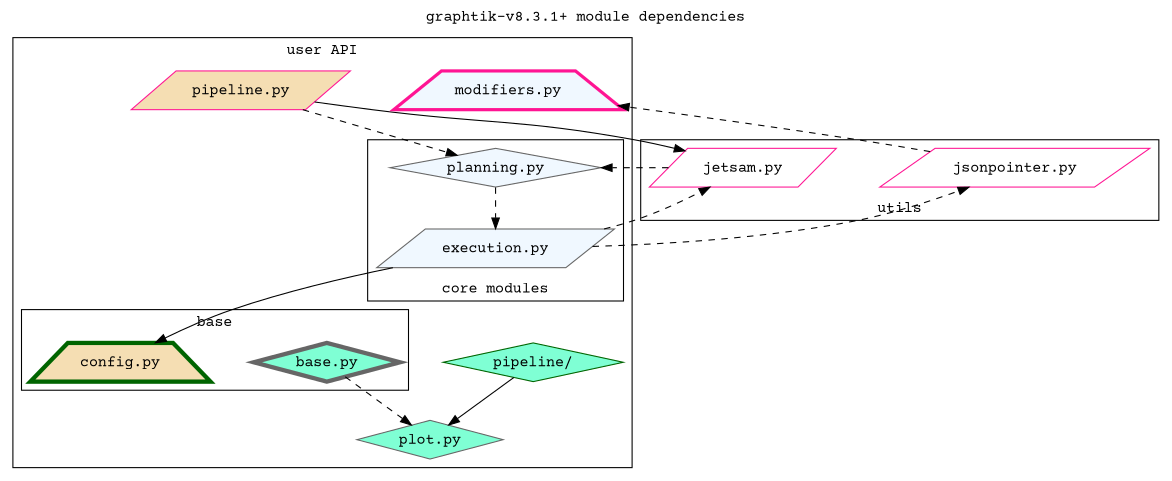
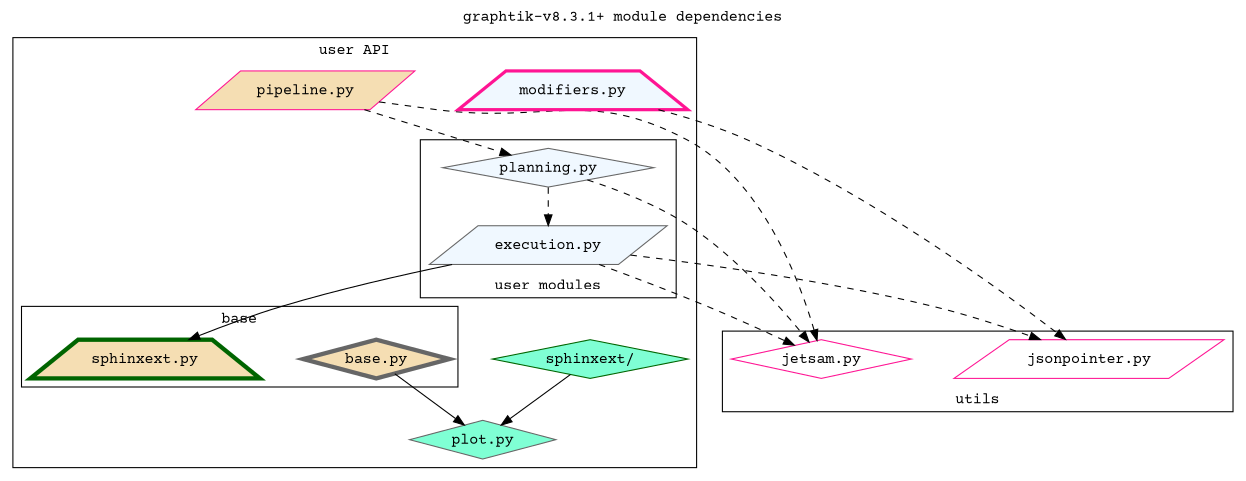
edge "pipeline.py" -> "jetsam.py": style solid -> dashed
edge "jsonpointer.py" -> "modifiers.py": reversed
edge "jetsam.py" -> "planning.py": reversed
node "jetsam.py": shape parallelogram -> diamond
cluster "core modules": label "core modules" -> "user modules"
node "config.py": label "config.py" -> "sphinxext.py"
node "base.py": fillcolor Aquamarine -> wheat
node "pipeline/": label "pipeline/" -> "sphinxext/"
edge "base.py" -> "plot.py": style dashed -> solid
